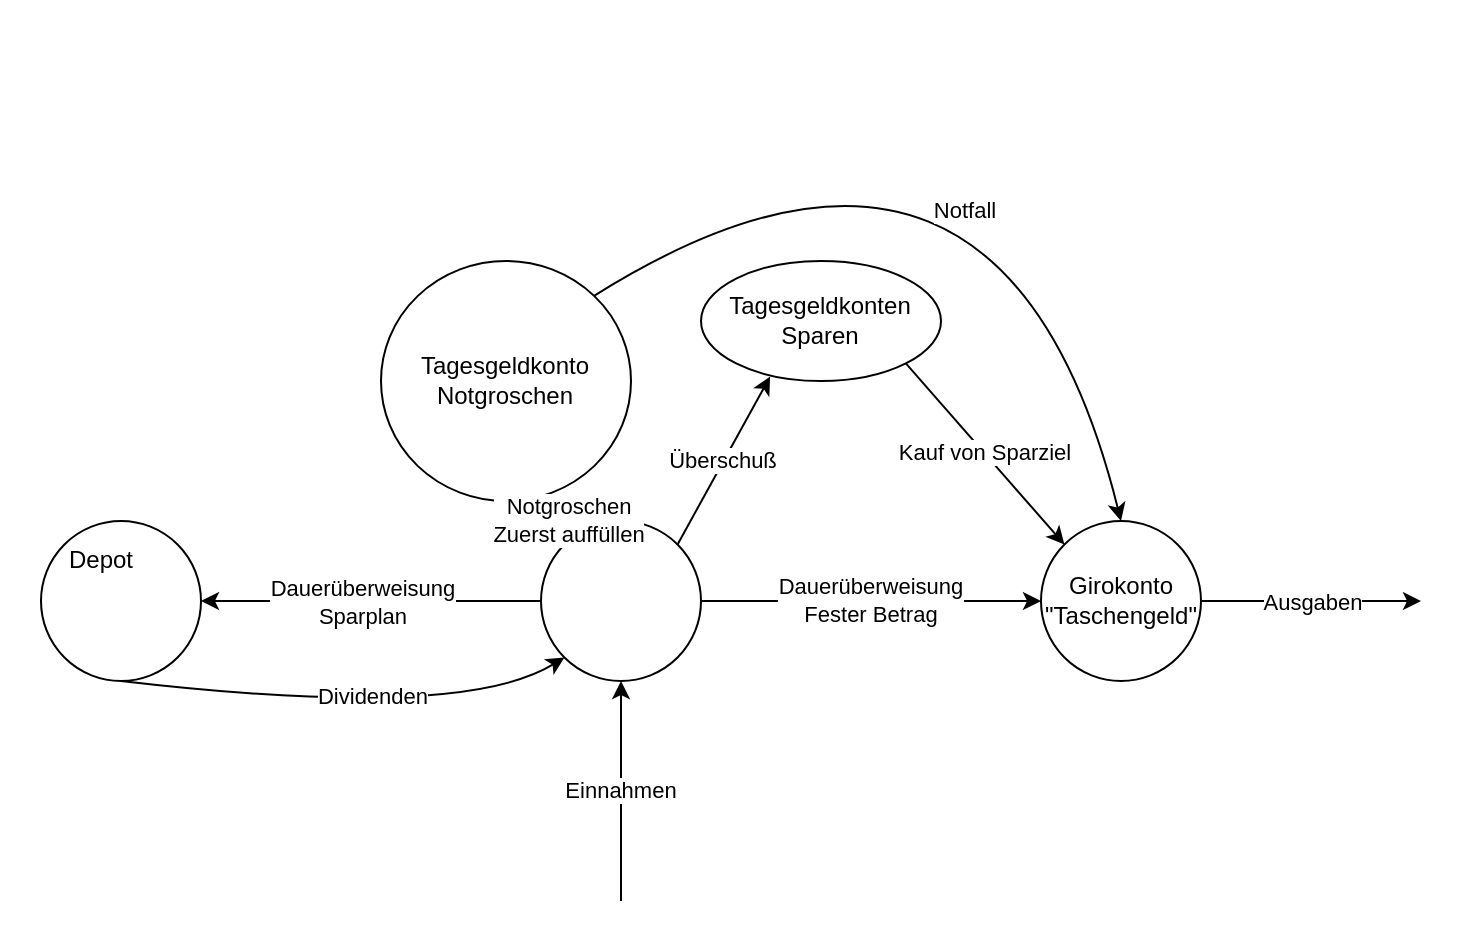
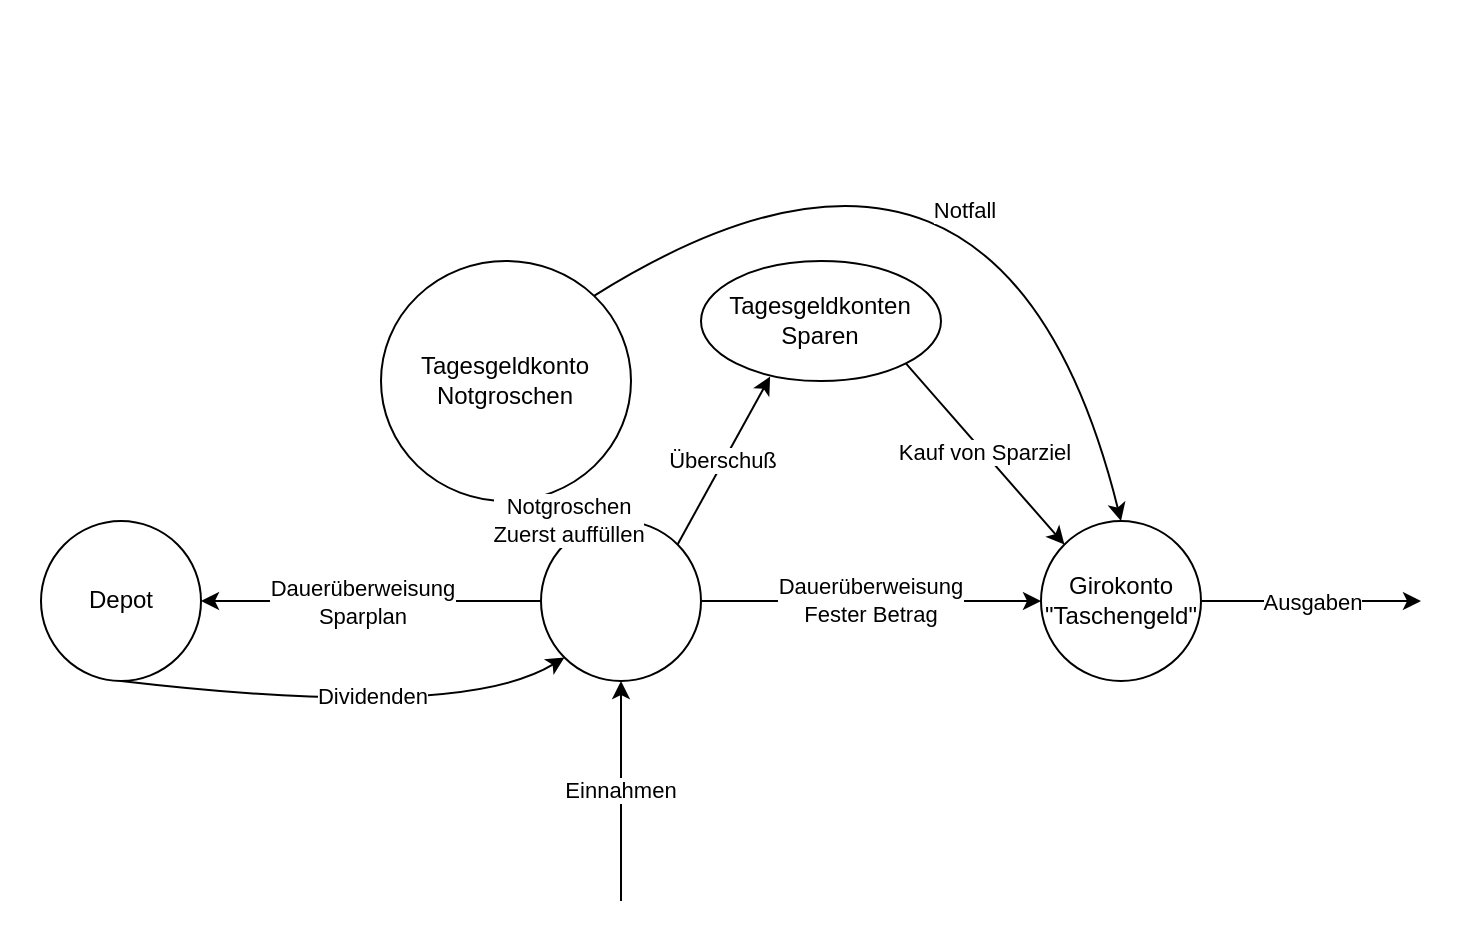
node "Depot": moved (101, 561) -> (121, 601)
